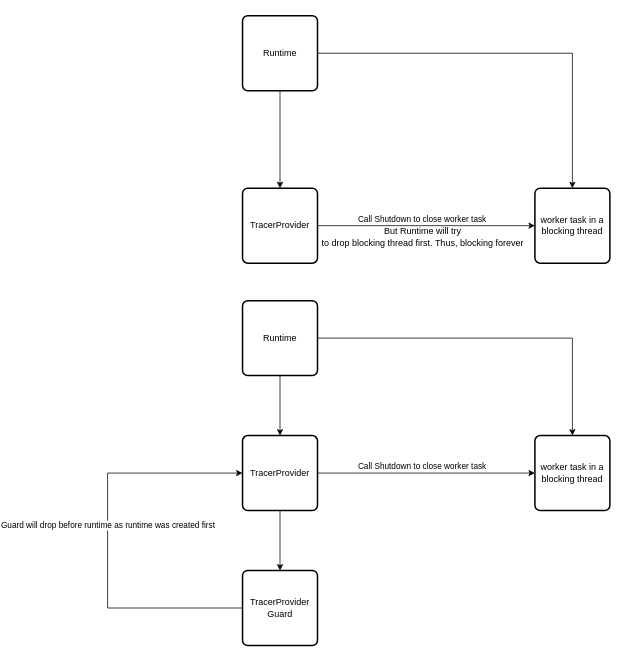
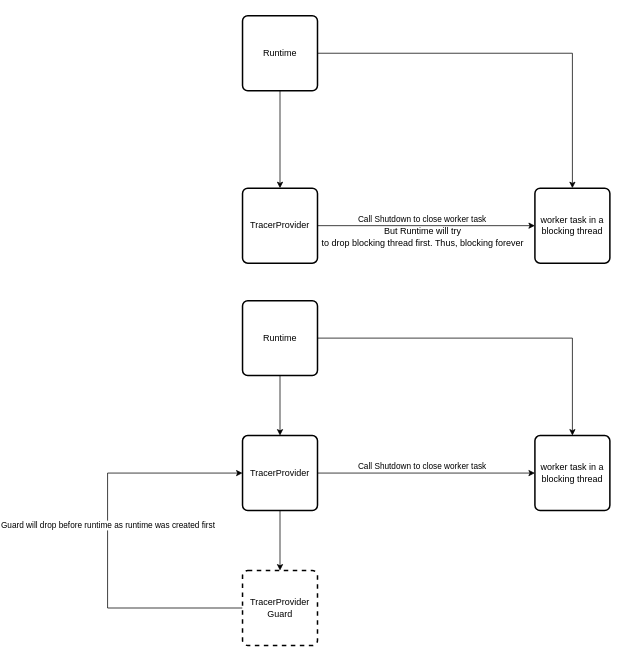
node "TracerProvider Guard": style solid -> dashed
